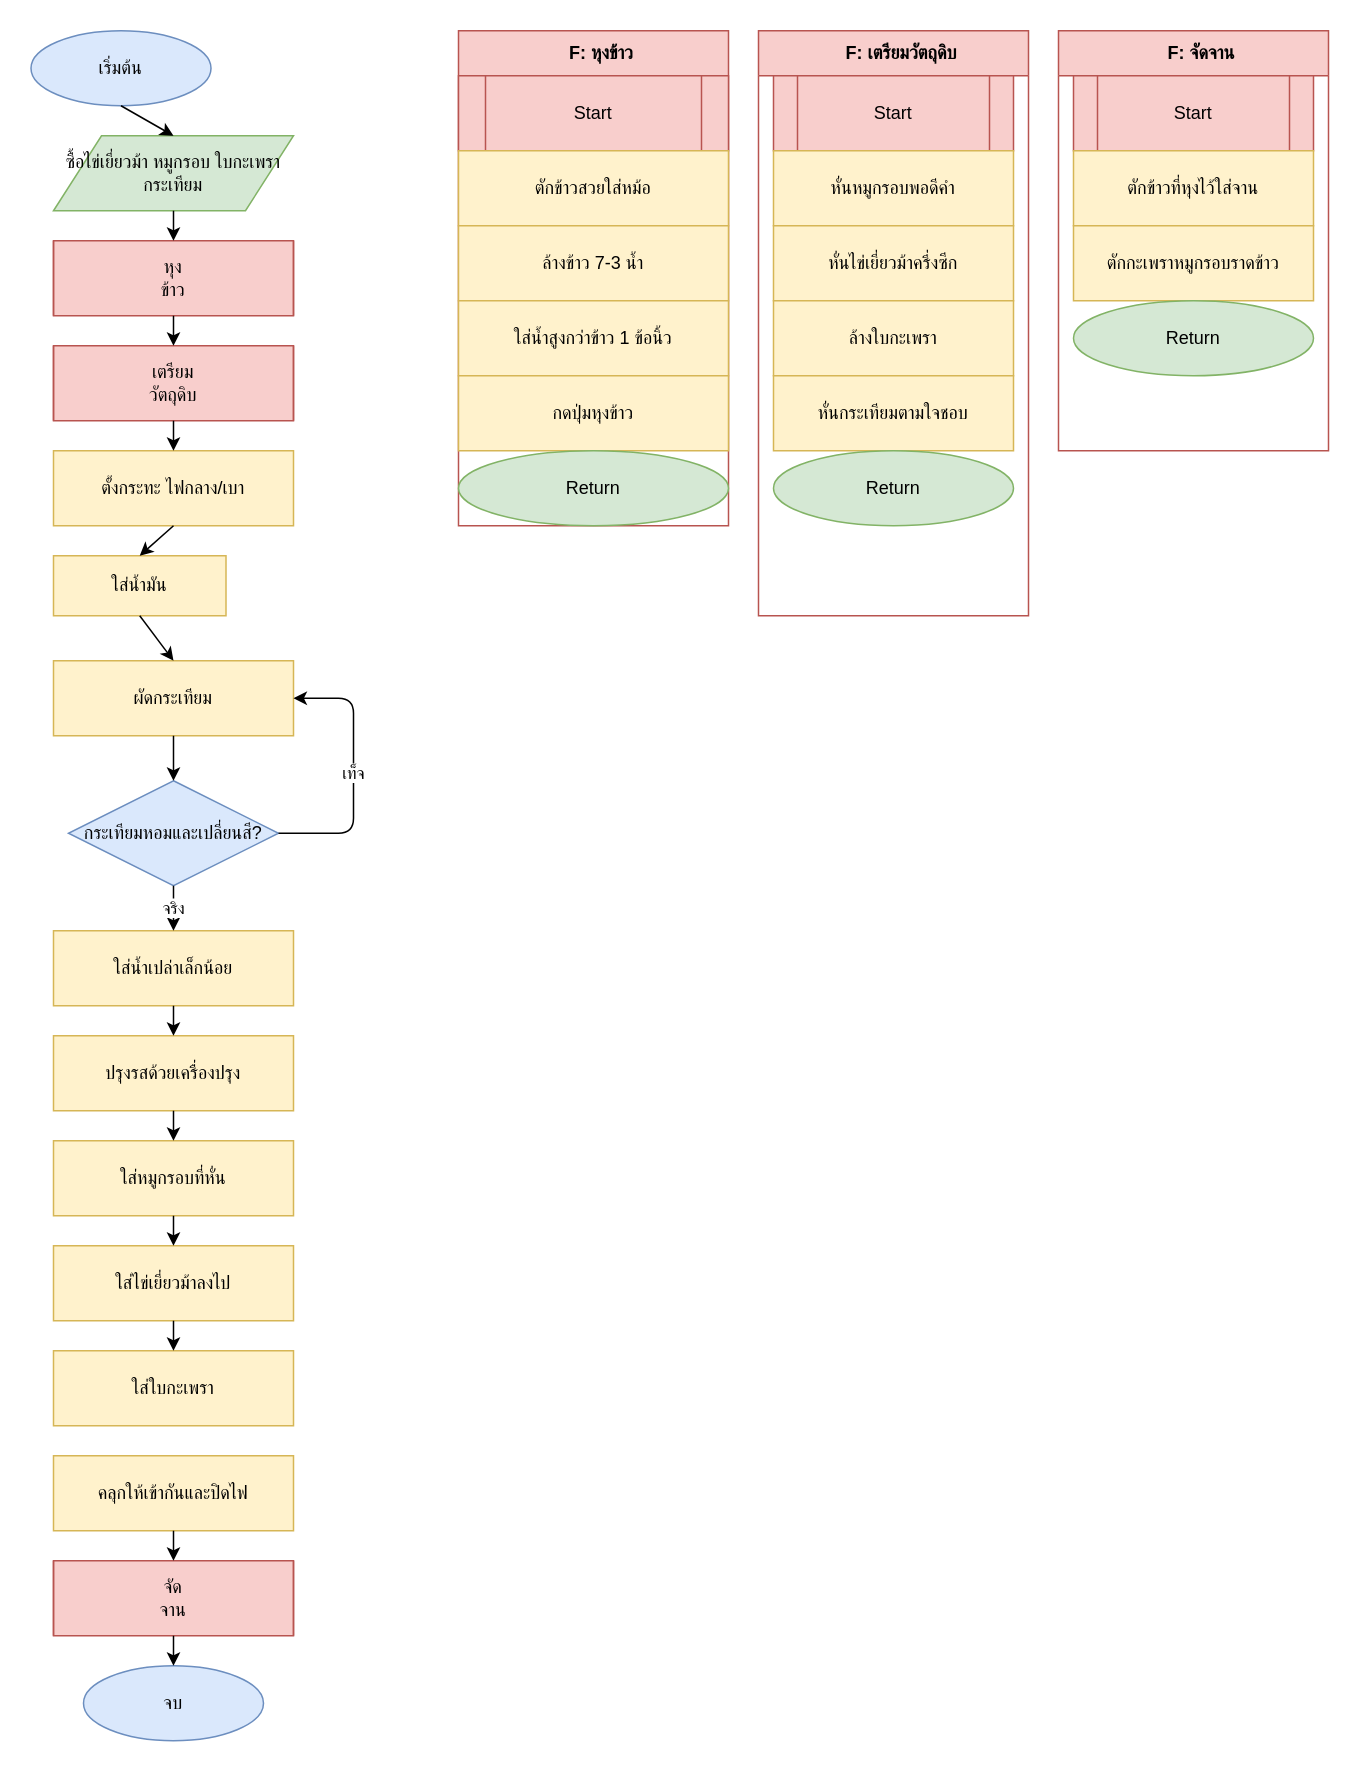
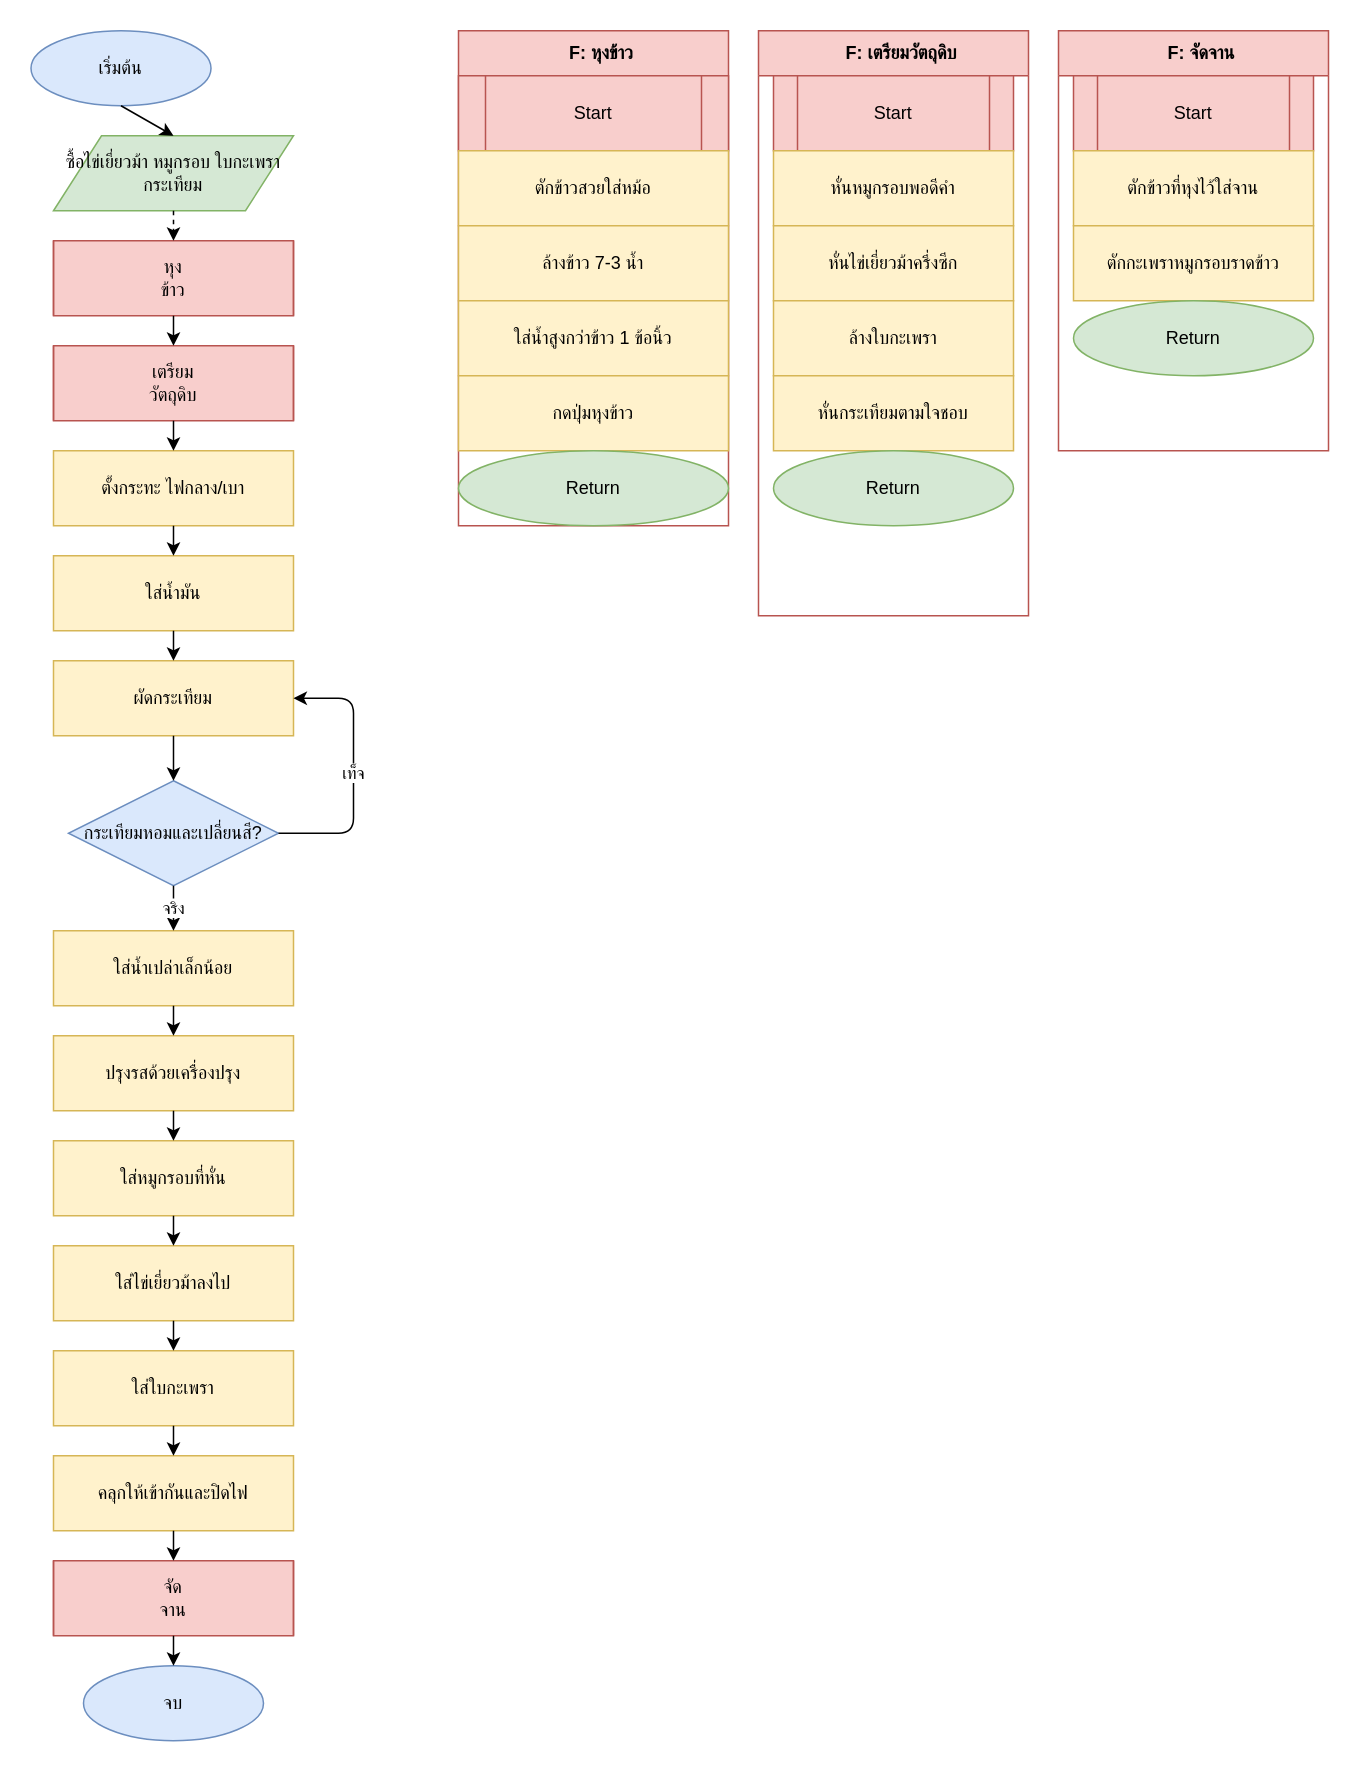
edge "ซื้อไข่เยี่ยวม้า หมูกรอบ ใบกะเพรา กระเทียม" -> "หุงข้าว": style solid -> dashed
node "ใส่น้ำมัน": size 173x60 -> 240x75
edge "ใส่ใบกะเพรา" -> "คลุกให้เข้ากันและปิดไฟ": added
